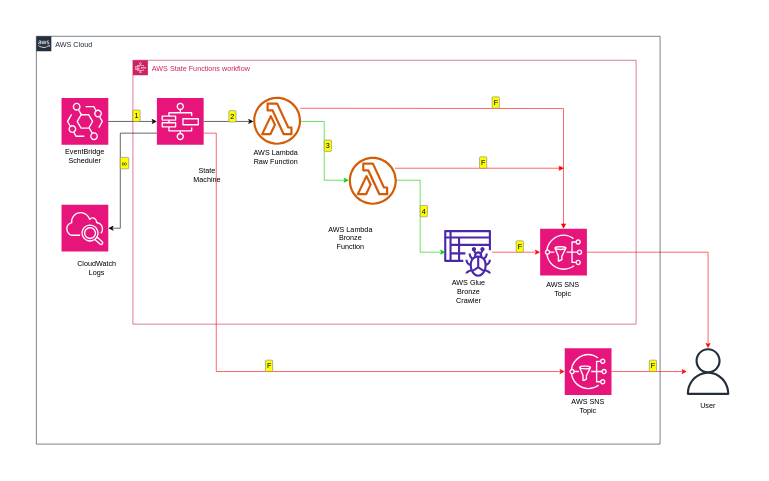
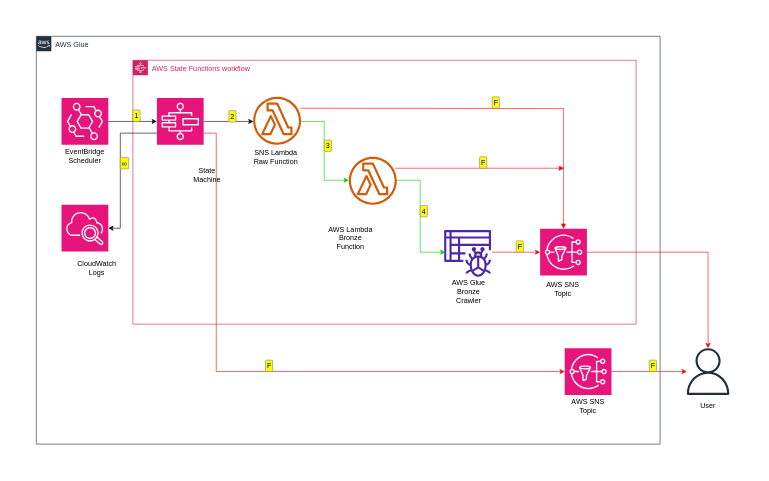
node "AWS Cloud": label "AWS Cloud" -> "AWS Glue"
node "AWS Lambda Raw Function": label "AWS Lambda Raw Function" -> "SNS Lambda Raw Function"
